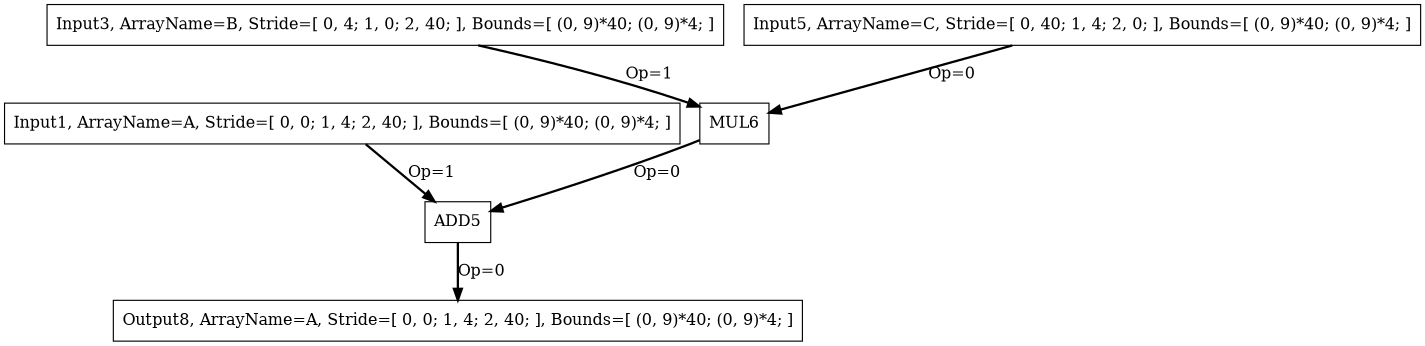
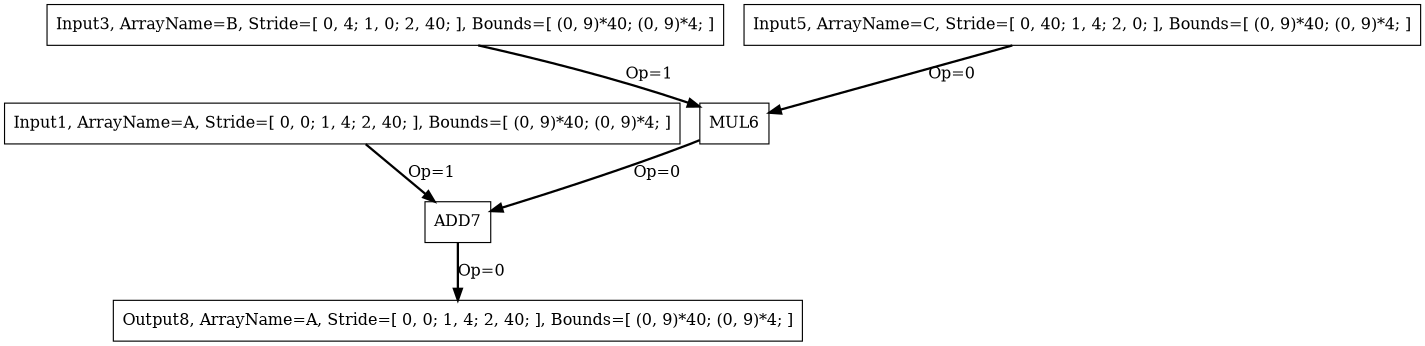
node "ADD5": label "ADD5" -> "ADD7"
